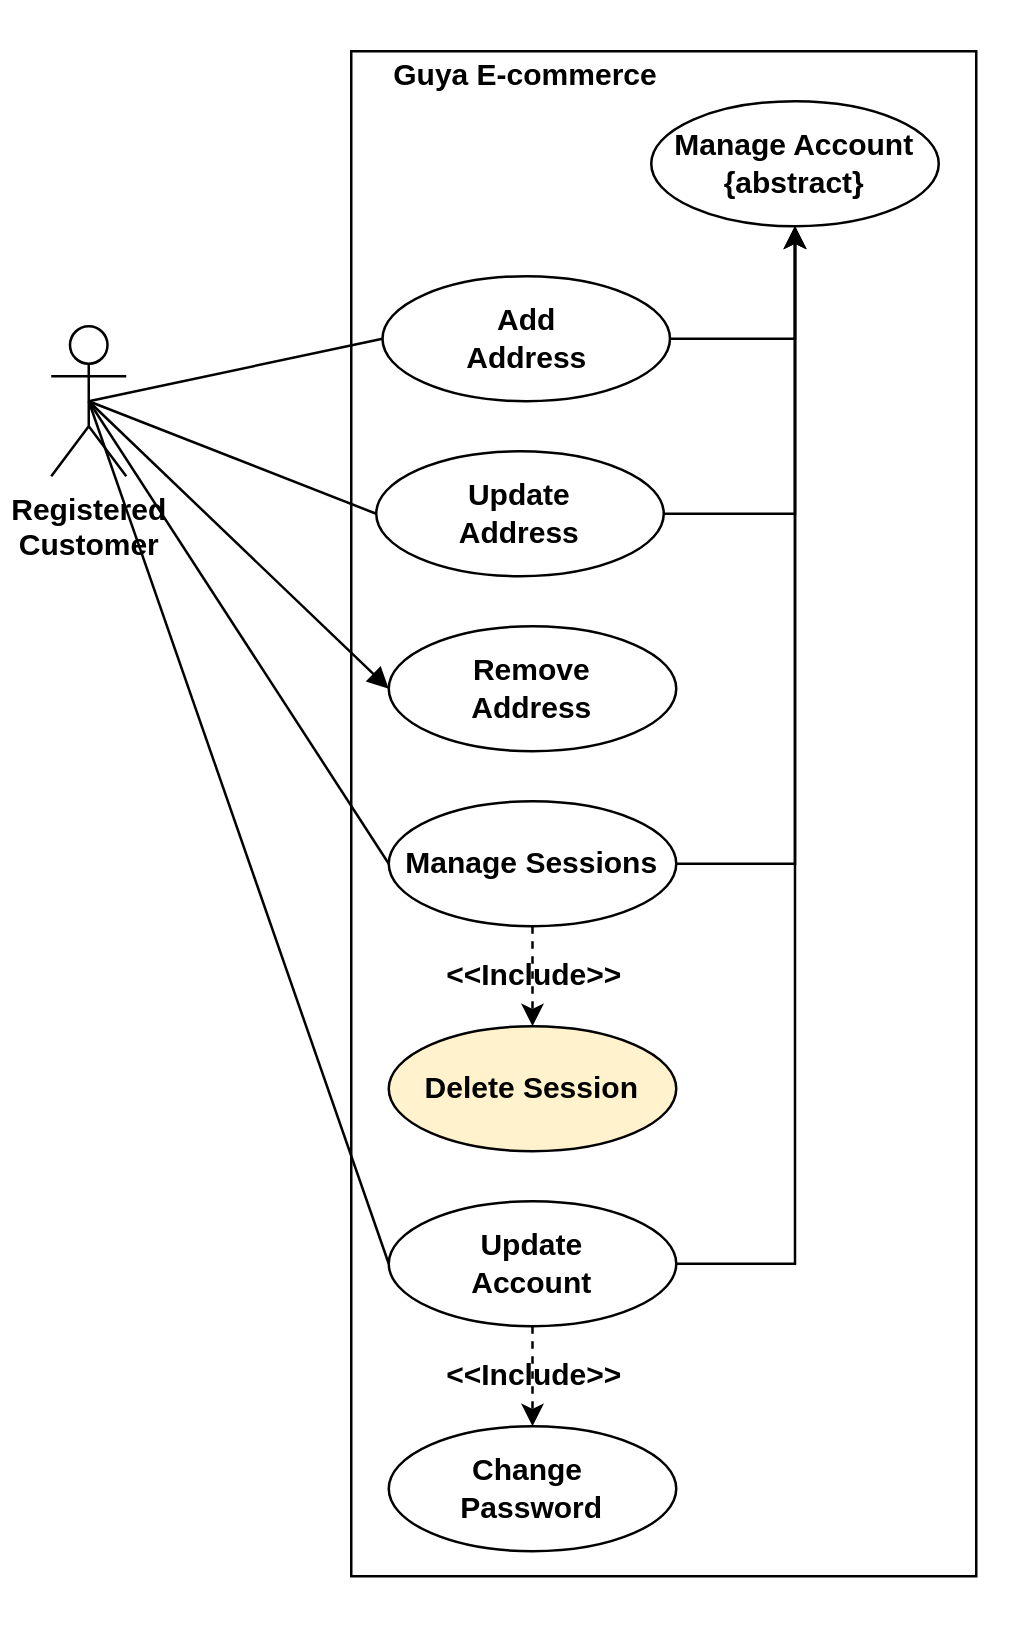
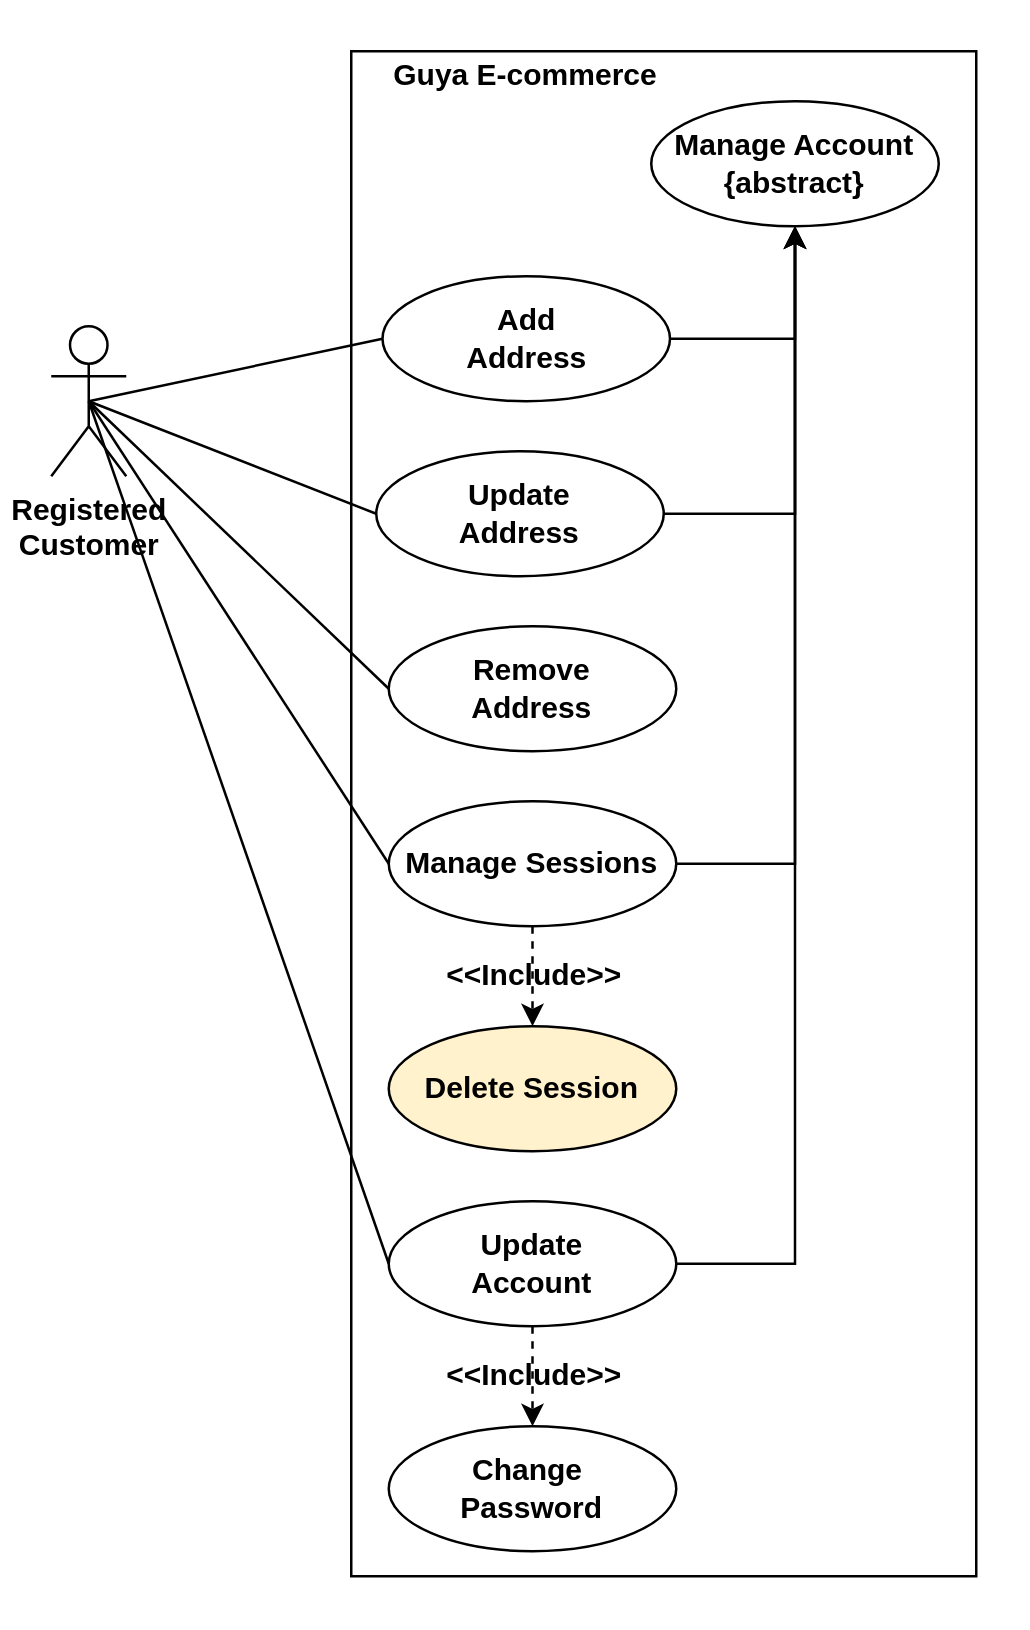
edge "Registered Customer" -> "Remove Address": arrowhead block -> none
